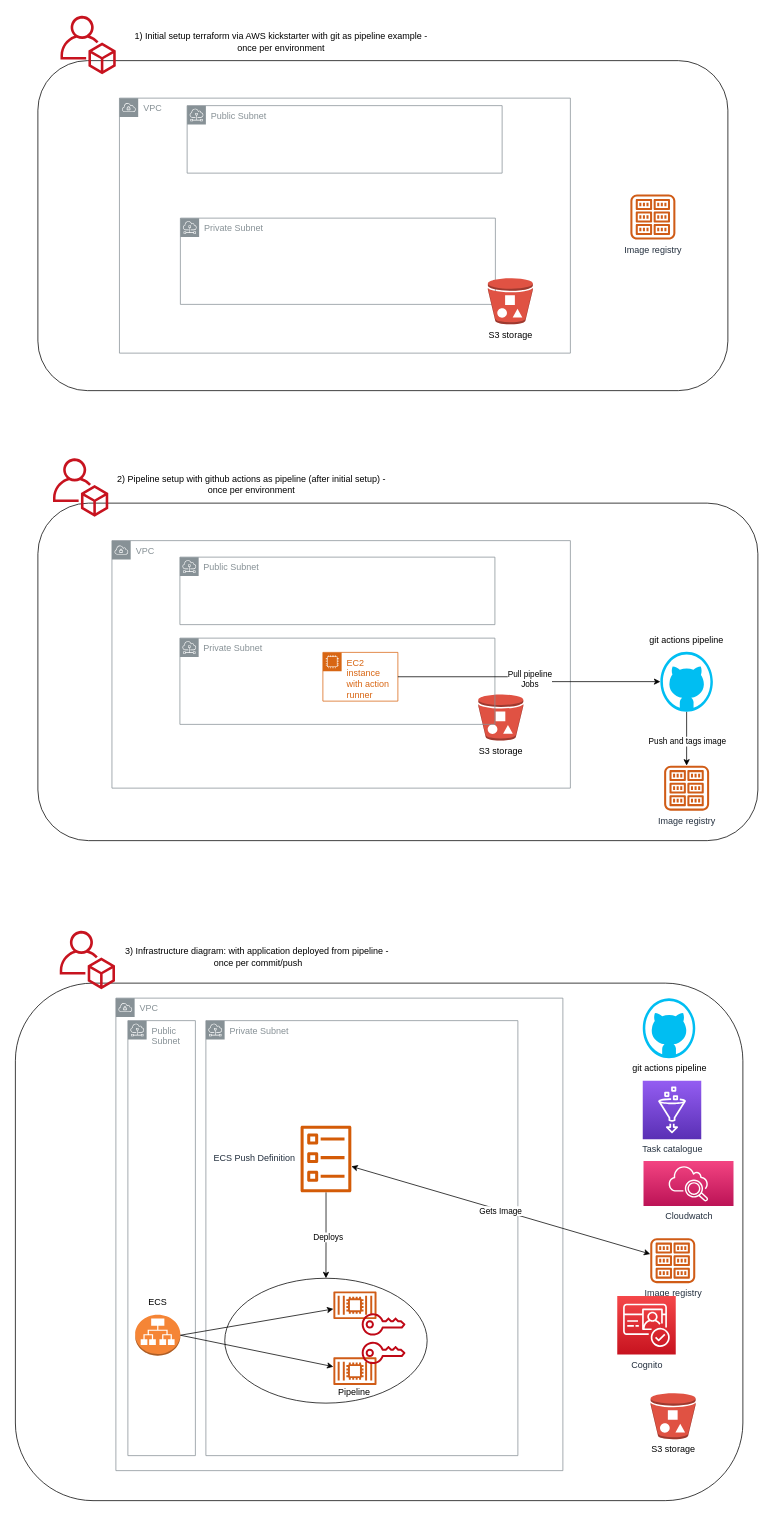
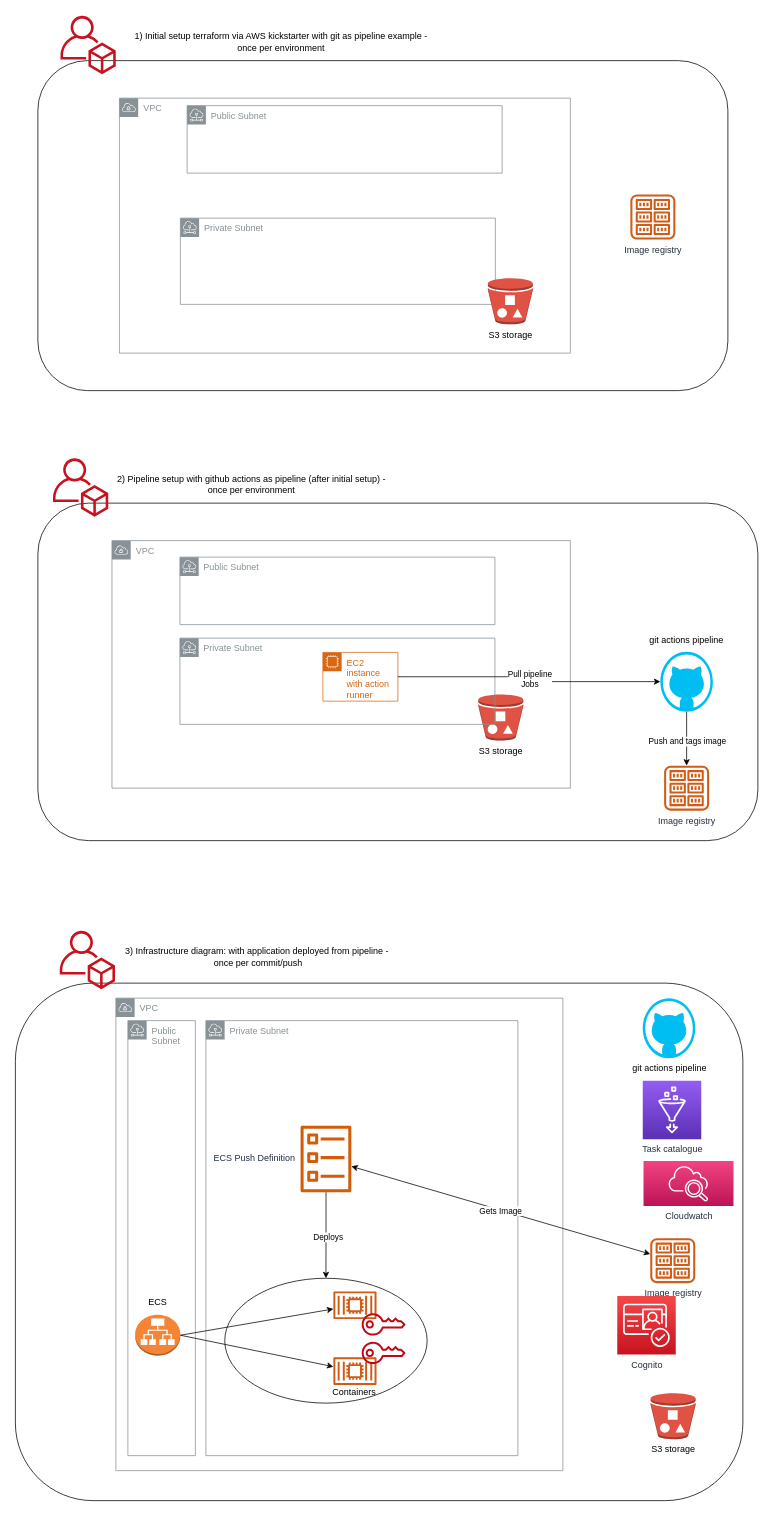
node "Pipeline": label "Pipeline" -> "Containers"
